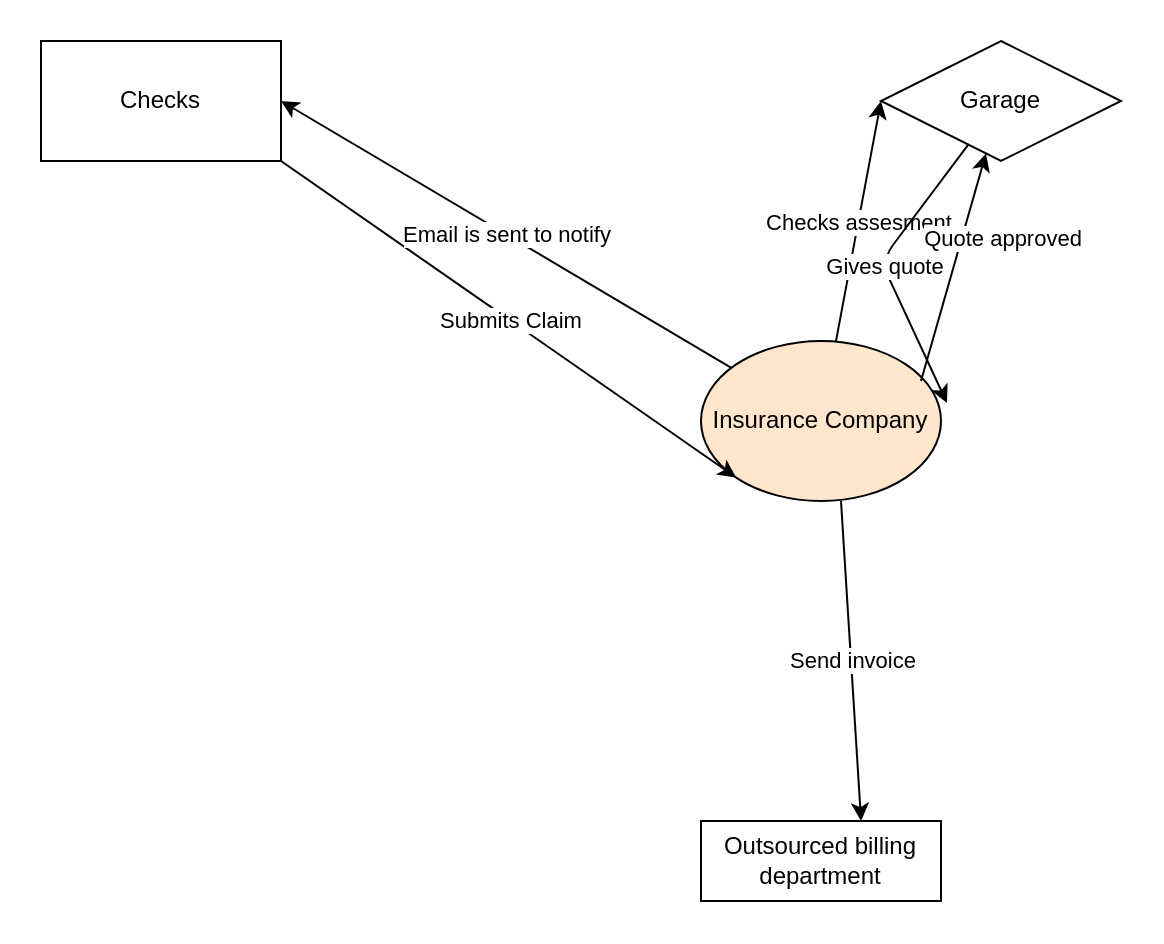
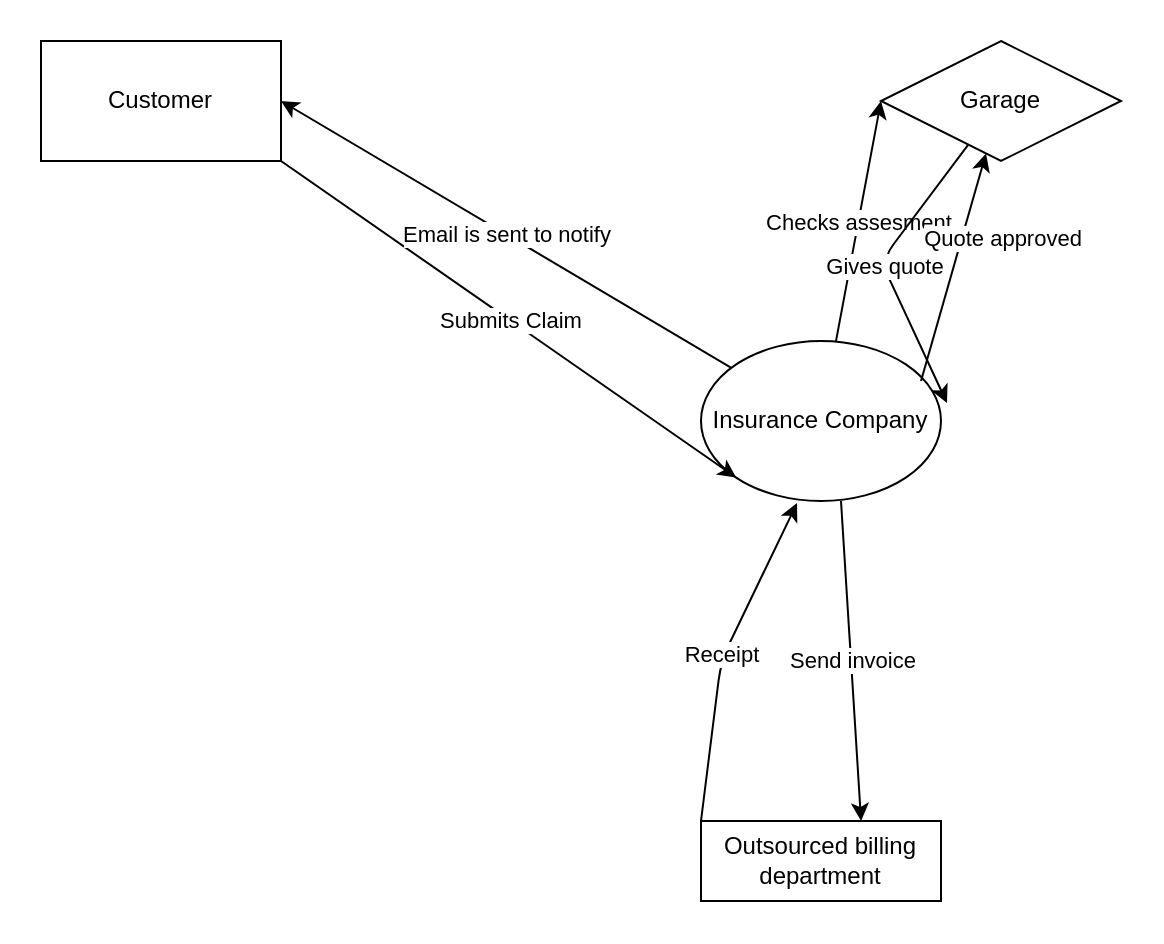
node "Checks": label "Checks" -> "Customer"
node "Insurance Company": fillcolor #ffe6cc -> #ffffff
edge "Outsourced billing department" -> "Insurance Company": added, label "Receipt"
